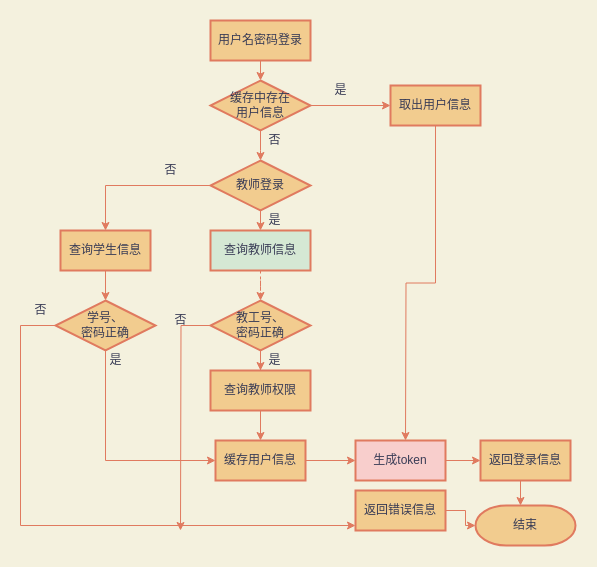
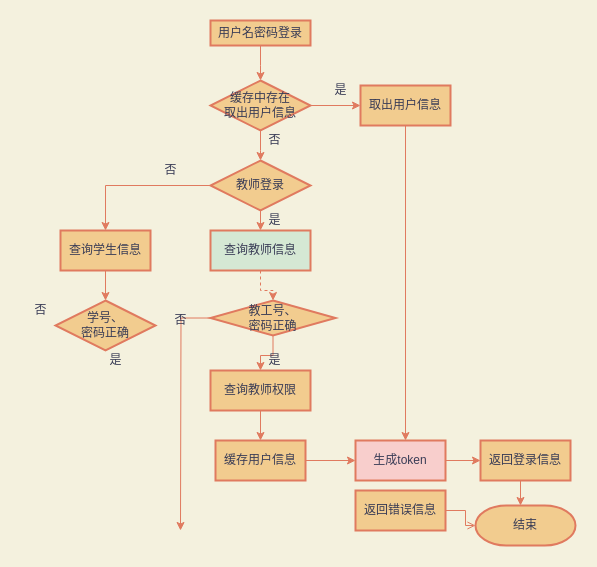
node "用户名密码登录": size 100x40 -> 100x25
node "缓存中存在 用户信息": label "缓存中存在 用户信息" -> "缓存中存在 取出用户信息"
node "取出用户信息": moved (436, 106) -> (406, 106)
node "教工号、 密码正确": size 100x50 -> 125x35
edge "学号、 密码正确" -> "缓存用户信息": removed
edge "返回错误信息" -> "结束": arrowhead classic -> open
edge "学号、 密码正确" -> "返回错误信息": removed
